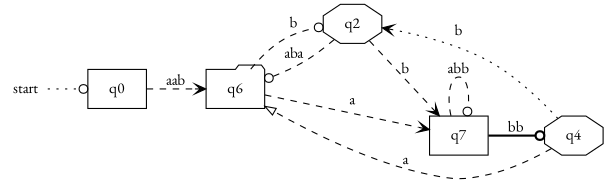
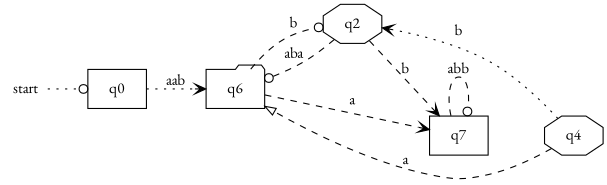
edge "q0" -> "q6": style dashed -> dotted
edge "q7" -> "q4": removed, label "bb"
